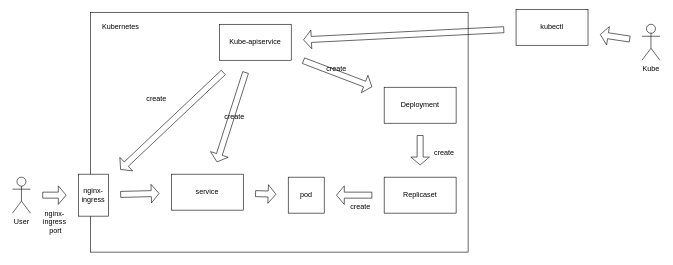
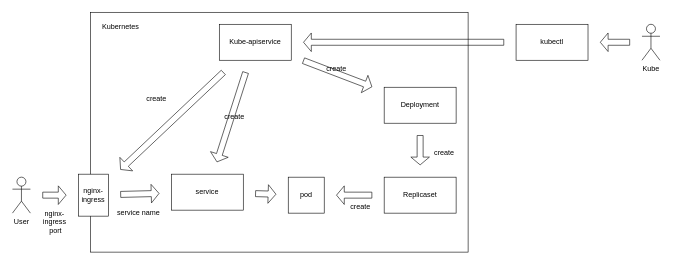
node "kubectl": moved (552, 27) -> (552, 42)
node "service name": added
